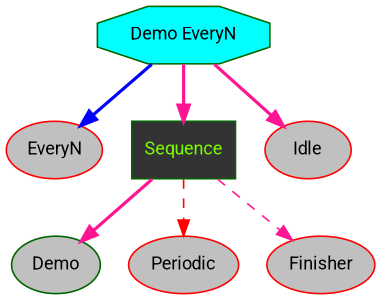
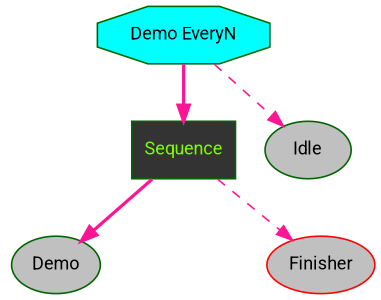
edge "Demo EveryN" -> "Idle": style bold -> dashed
node "EveryN": removed
node "Idle": color red -> darkgreen
node "Periodic": removed
